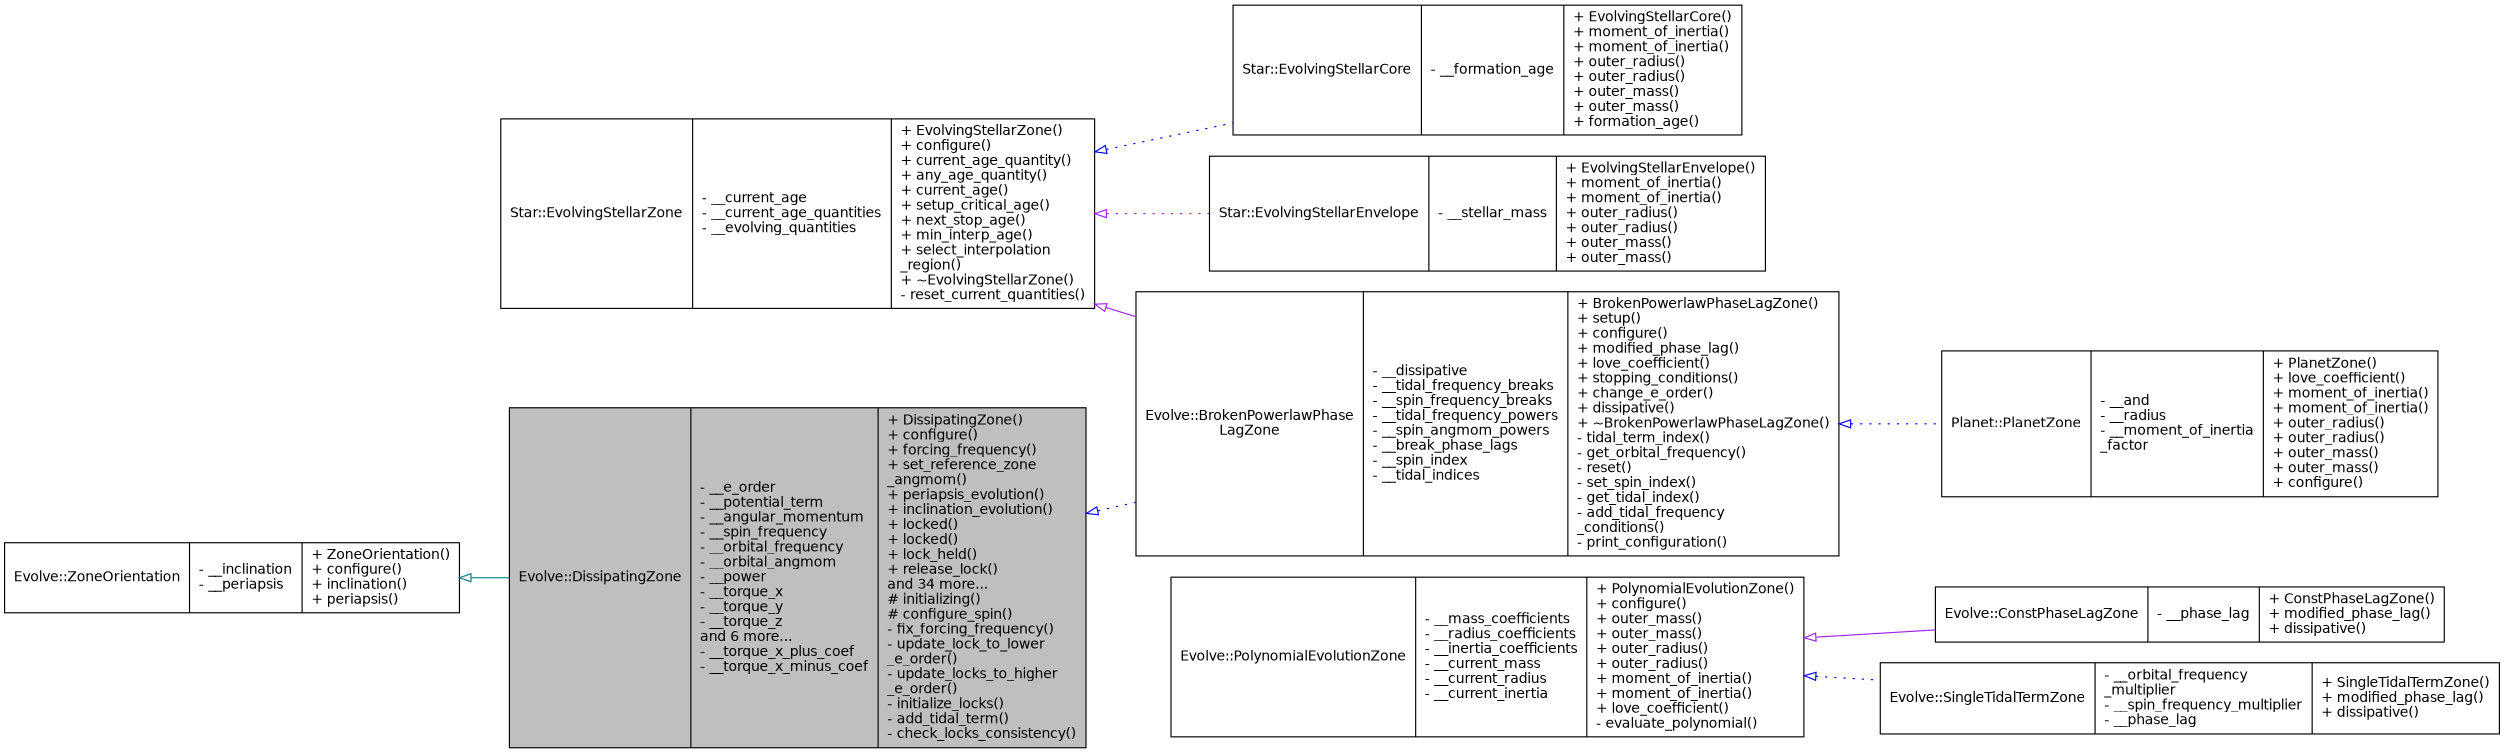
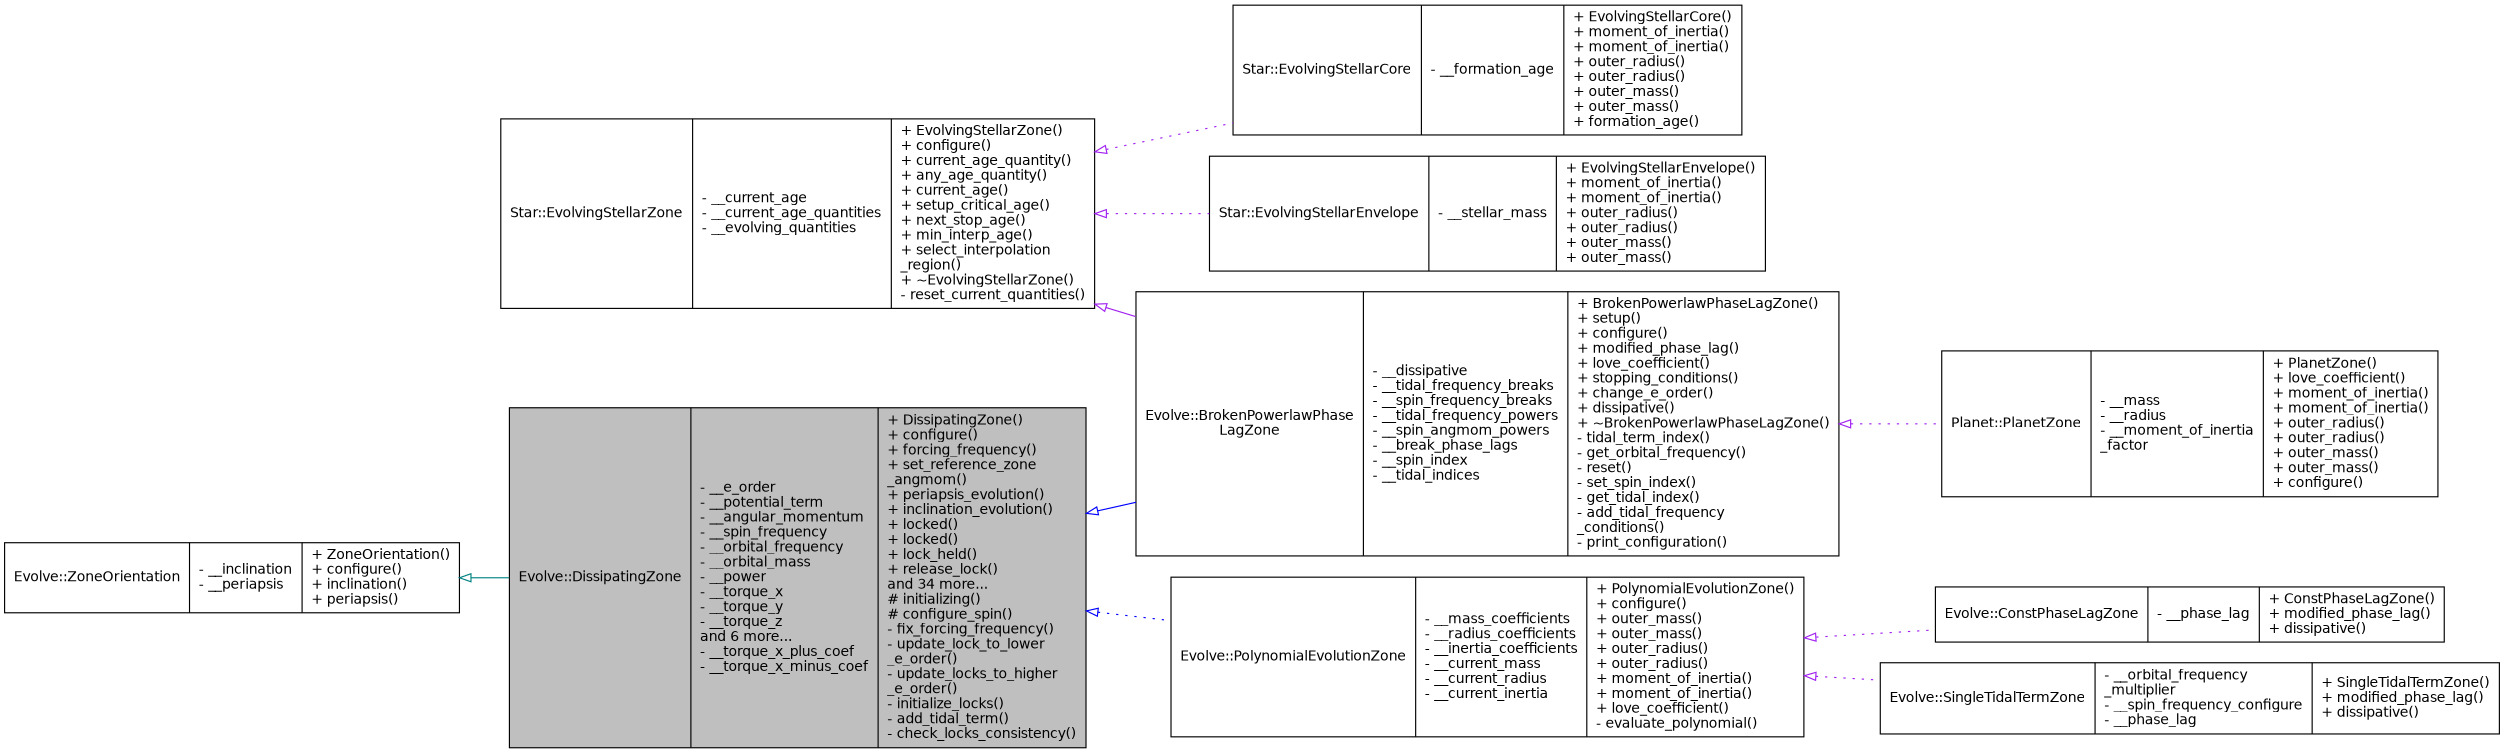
edge "Star::EvolvingStellarCore" -> "Star::EvolvingStellarZone": color blue -> purple
node "Planet::PlanetZone": text "- __and" -> "- __mass"
edge "Planet::PlanetZone" -> "Evolve::BrokenPowerlawPhase": color blue -> purple
edge "Evolve::BrokenPowerlawPhase" -> "Evolve::DissipatingZone": style dotted -> solid
node "Evolve::DissipatingZone": text "- __orbital_angmom" -> "- __orbital_mass"
edge "Evolve::PolynomialEvolutionZone" -> "Evolve::DissipatingZone": added
edge "Evolve::ConstPhaseLagZone" -> "Evolve::PolynomialEvolutionZone": style solid -> dotted
edge "Evolve::SingleTidalTermZone" -> "Evolve::PolynomialEvolutionZone": color blue -> purple
node "Evolve::SingleTidalTermZone": text "- __spin_frequency_multiplier" -> "- __spin_frequency_configure"
